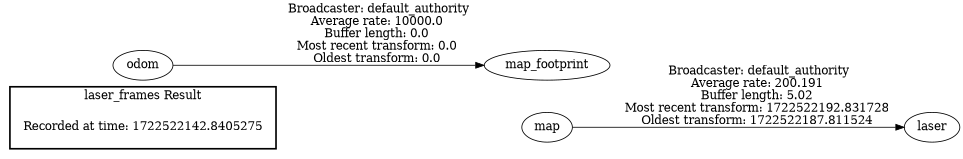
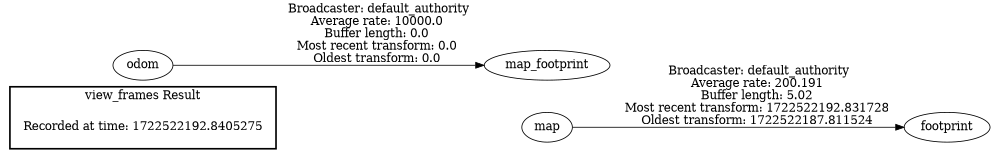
cluster "laser_frames Result": label "laser_frames Result" -> "view_frames Result"
node "Recorded at time: 1722522142.8405275": label "Recorded at time: 1722522142.8405275" -> "Recorded at time: 1722522192.8405275"
node "laser": label "laser" -> "footprint"
